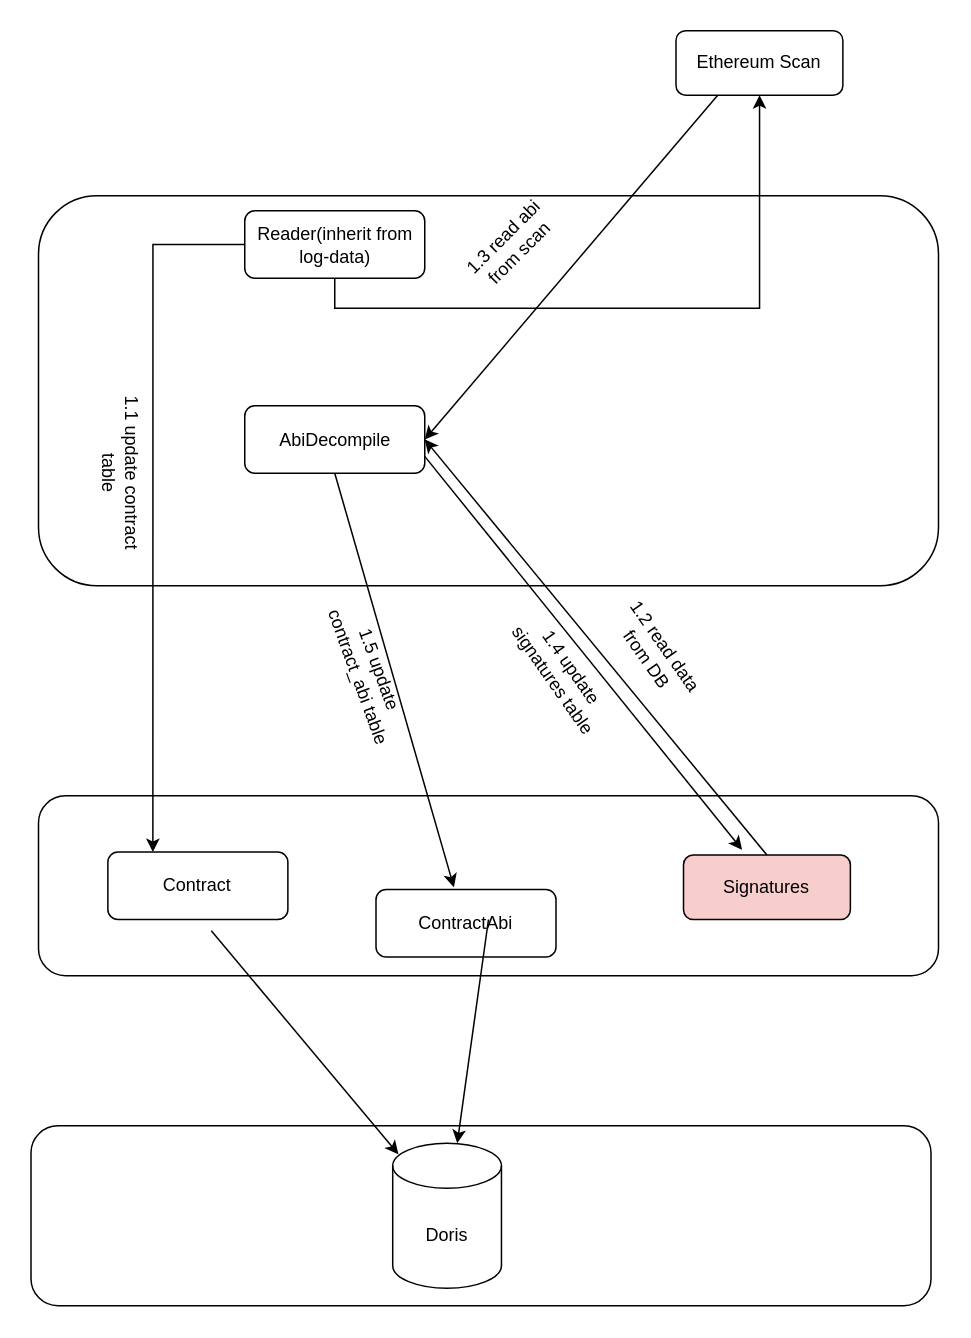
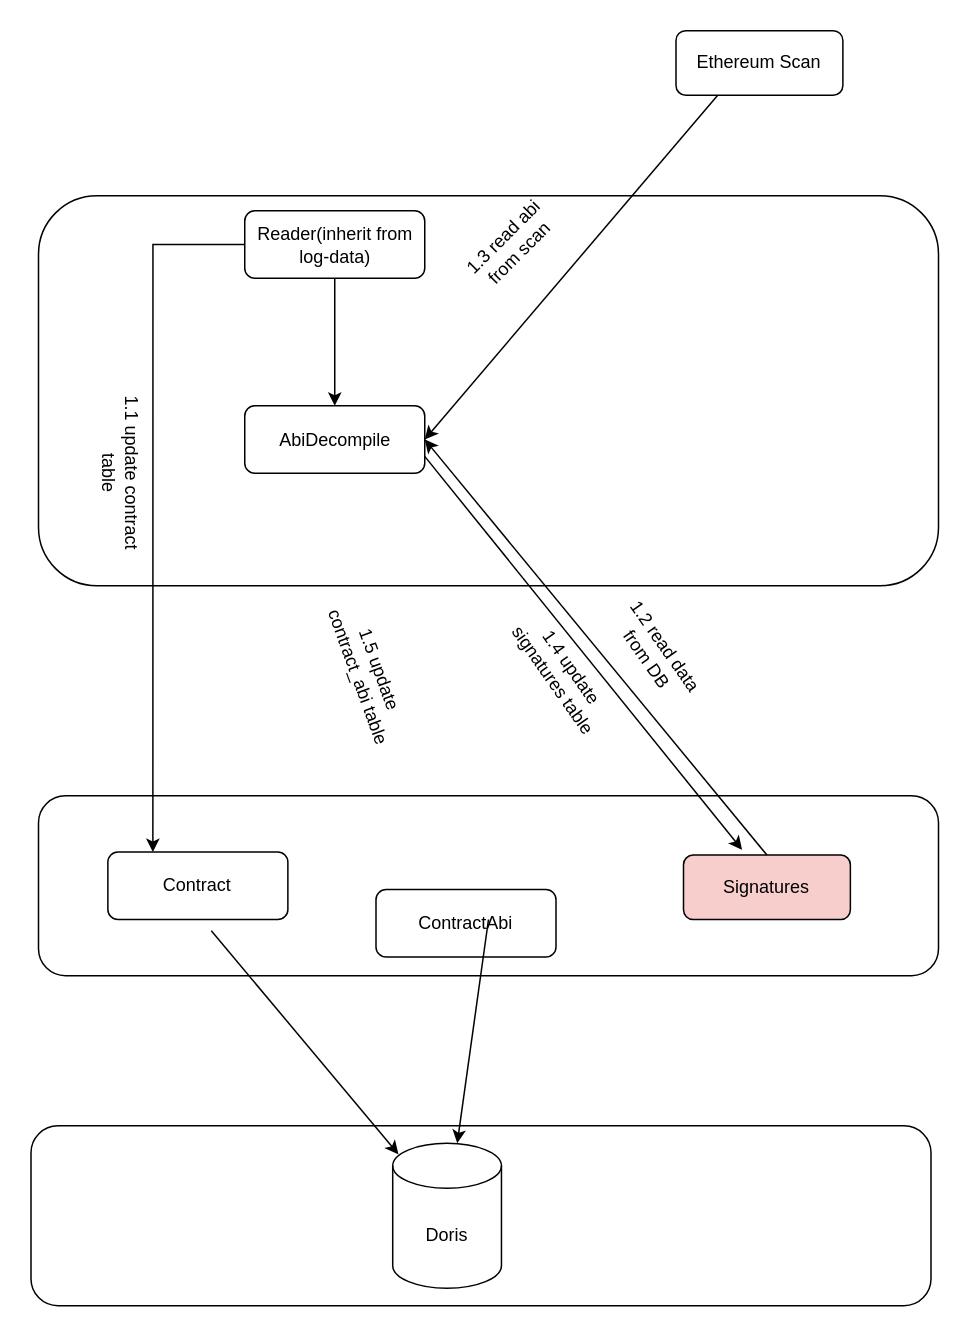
edge "Reader(inherit from log-data)" -> "Ethereum Scan": now "Reader(inherit from log-data)" -> "AbiDecompile"
edge "AbiDecompile" -> "ContractAbi": removed
